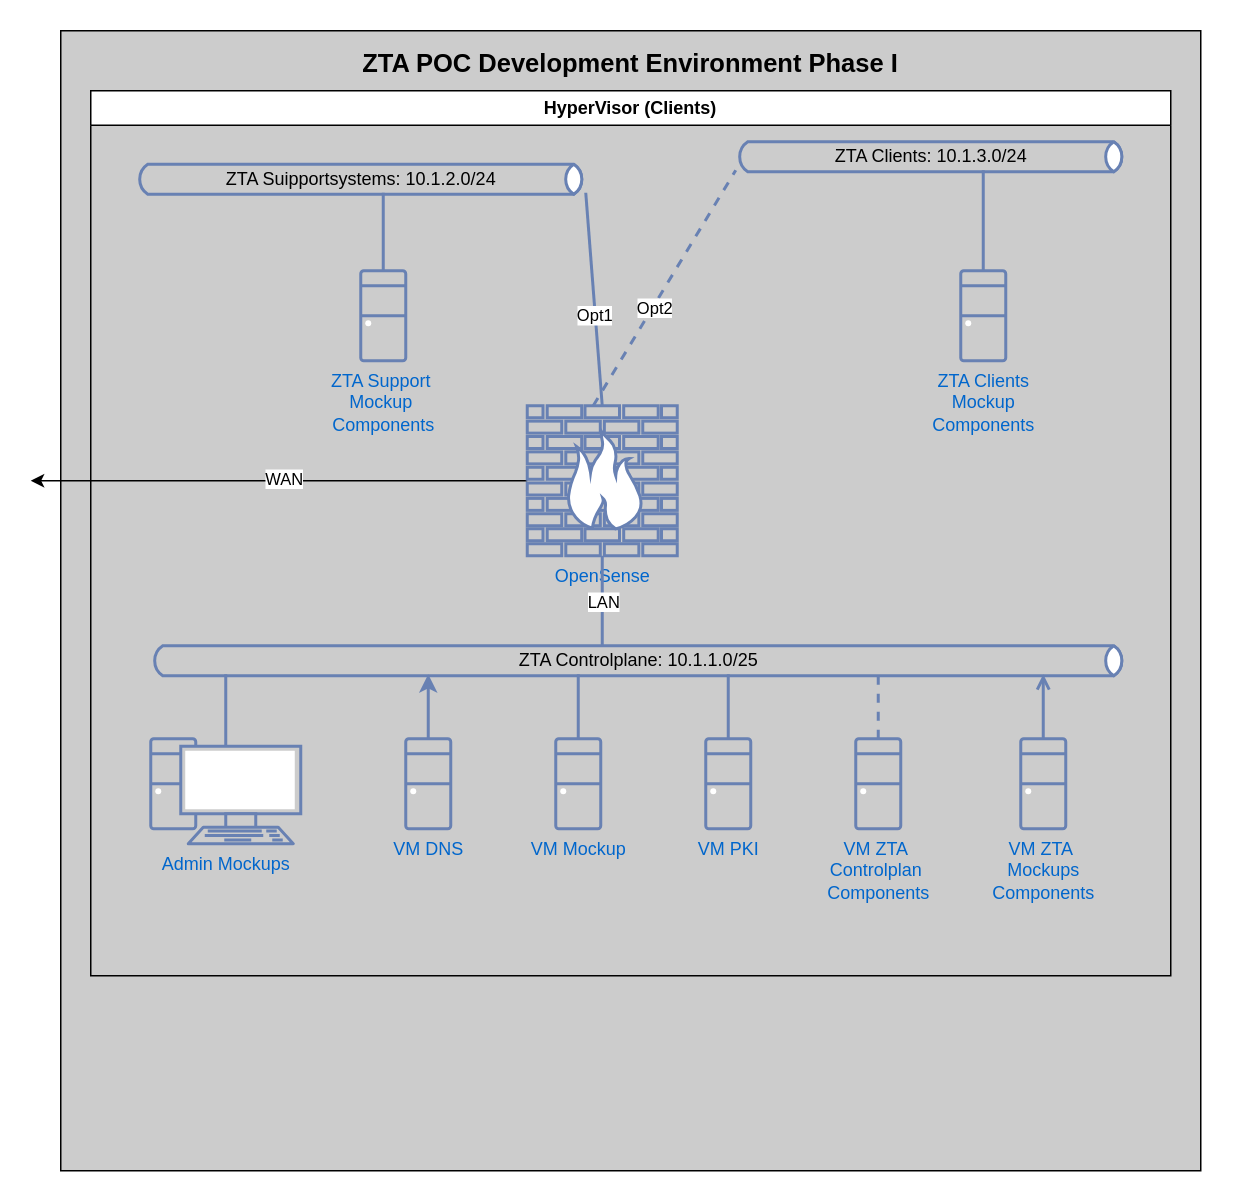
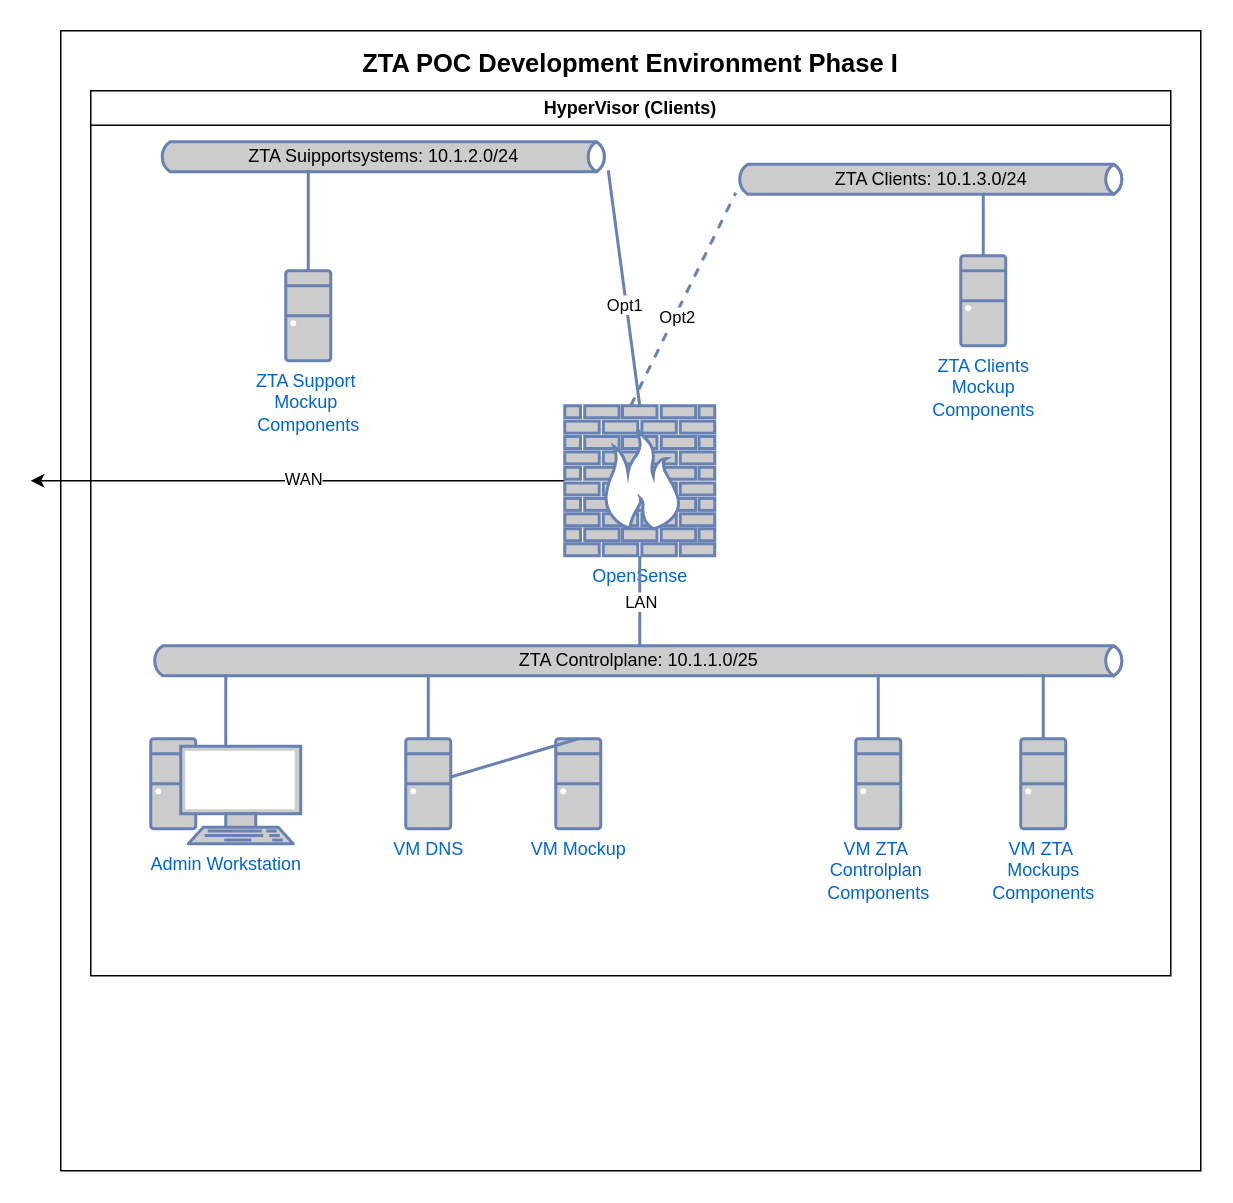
node "ZTA Clients: 10.1.3.0/24": moved (931, 157) -> (931, 179)
node "ZTA Suipportsystems: 10.1.2.0/24": moved (361, 179) -> (383, 157)
node "ZTA Support Mockup Components": moved (383, 316) -> (308, 316)
node "ZTA Clients Mockup Components": moved (983, 316) -> (983, 301)
node "OpenSense": moved (602, 481) -> (640, 481)
node "ZTA POC Development Environment Phase I": fillcolor #cccccc -> #ffffff
edge "VM ZTA Mockups Components" -> "ZTA Controlplane: 10.1.1.0/25": arrowhead open -> none
edge "VM DNS" -> "ZTA Controlplane: 10.1.1.0/25": arrowhead classic -> none
edge "ZTA Controlplane: 10.1.1.0/25" -- "VM Mockup": now "VM DNS" -- "VM Mockup"
edge "ZTA Controlplane: 10.1.1.0/25" -- "VM PKI": removed
edge "ZTA Controlplane: 10.1.1.0/25" -- "VM ZTA Controlplan Components": style dashed -> solid
node "VM PKI": removed
node "Admin Mockups": label "Admin Mockups" -> "Admin Workstation"
